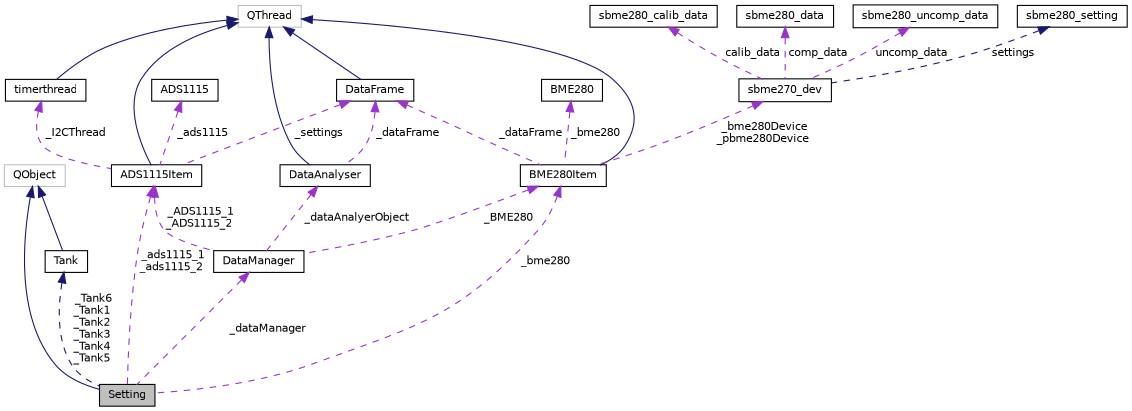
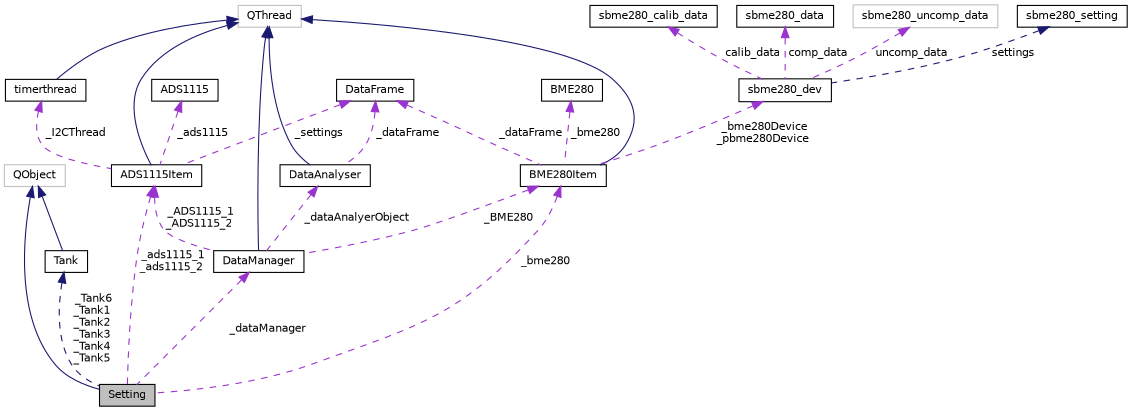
node "sbme280_uncomp_data": color black -> grey75
edge "DataFrame" -> "QThread": now "DataManager" -> "QThread"
node "sbme270_dev": label "sbme270_dev" -> "sbme280_dev"
